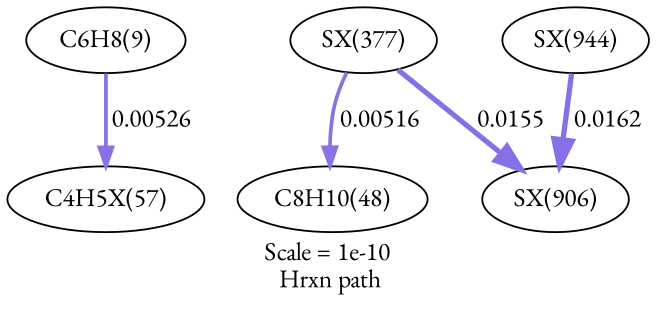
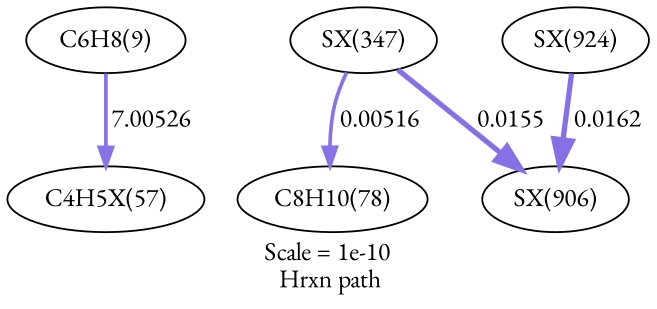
node "SX(377)": label "SX(377)" -> "SX(347)"
node "SX(944)": label "SX(944)" -> "SX(924)"
edge "C6H8(9)" -> "C4H5X(57)": label " 0.00526" -> " 7.00526"
node "C8H10(48)": label "C8H10(48)" -> "C8H10(78)"
